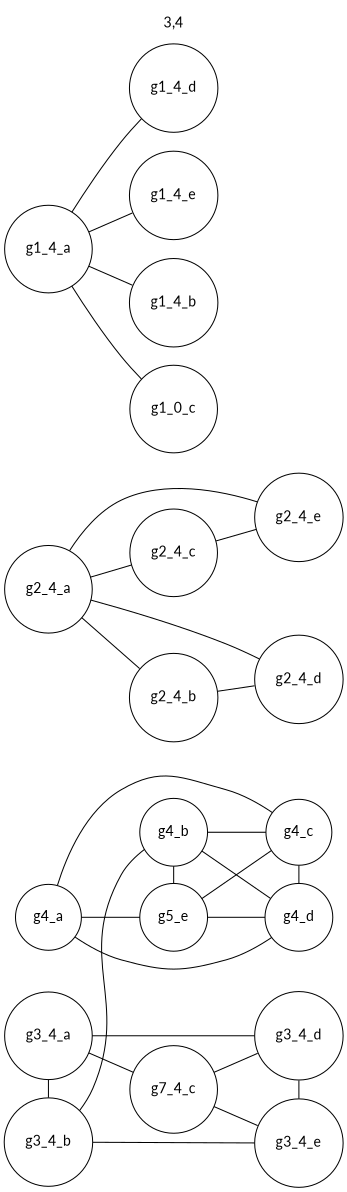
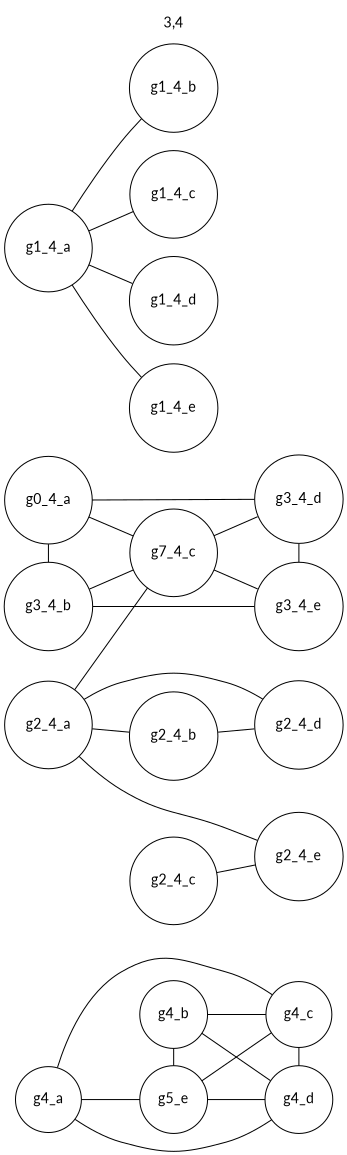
node "g1_0_c": label "g1_0_c" -> "g1_4_c"
edge "g2_4_c" -- "g2_4_a": now "g7_4_c" -- "g2_4_a"
edge "g4_b" -- "g3_4_b": now "g7_4_c" -- "g3_4_b"
node "g3_4_a": label "g3_4_a" -> "g0_4_a"
